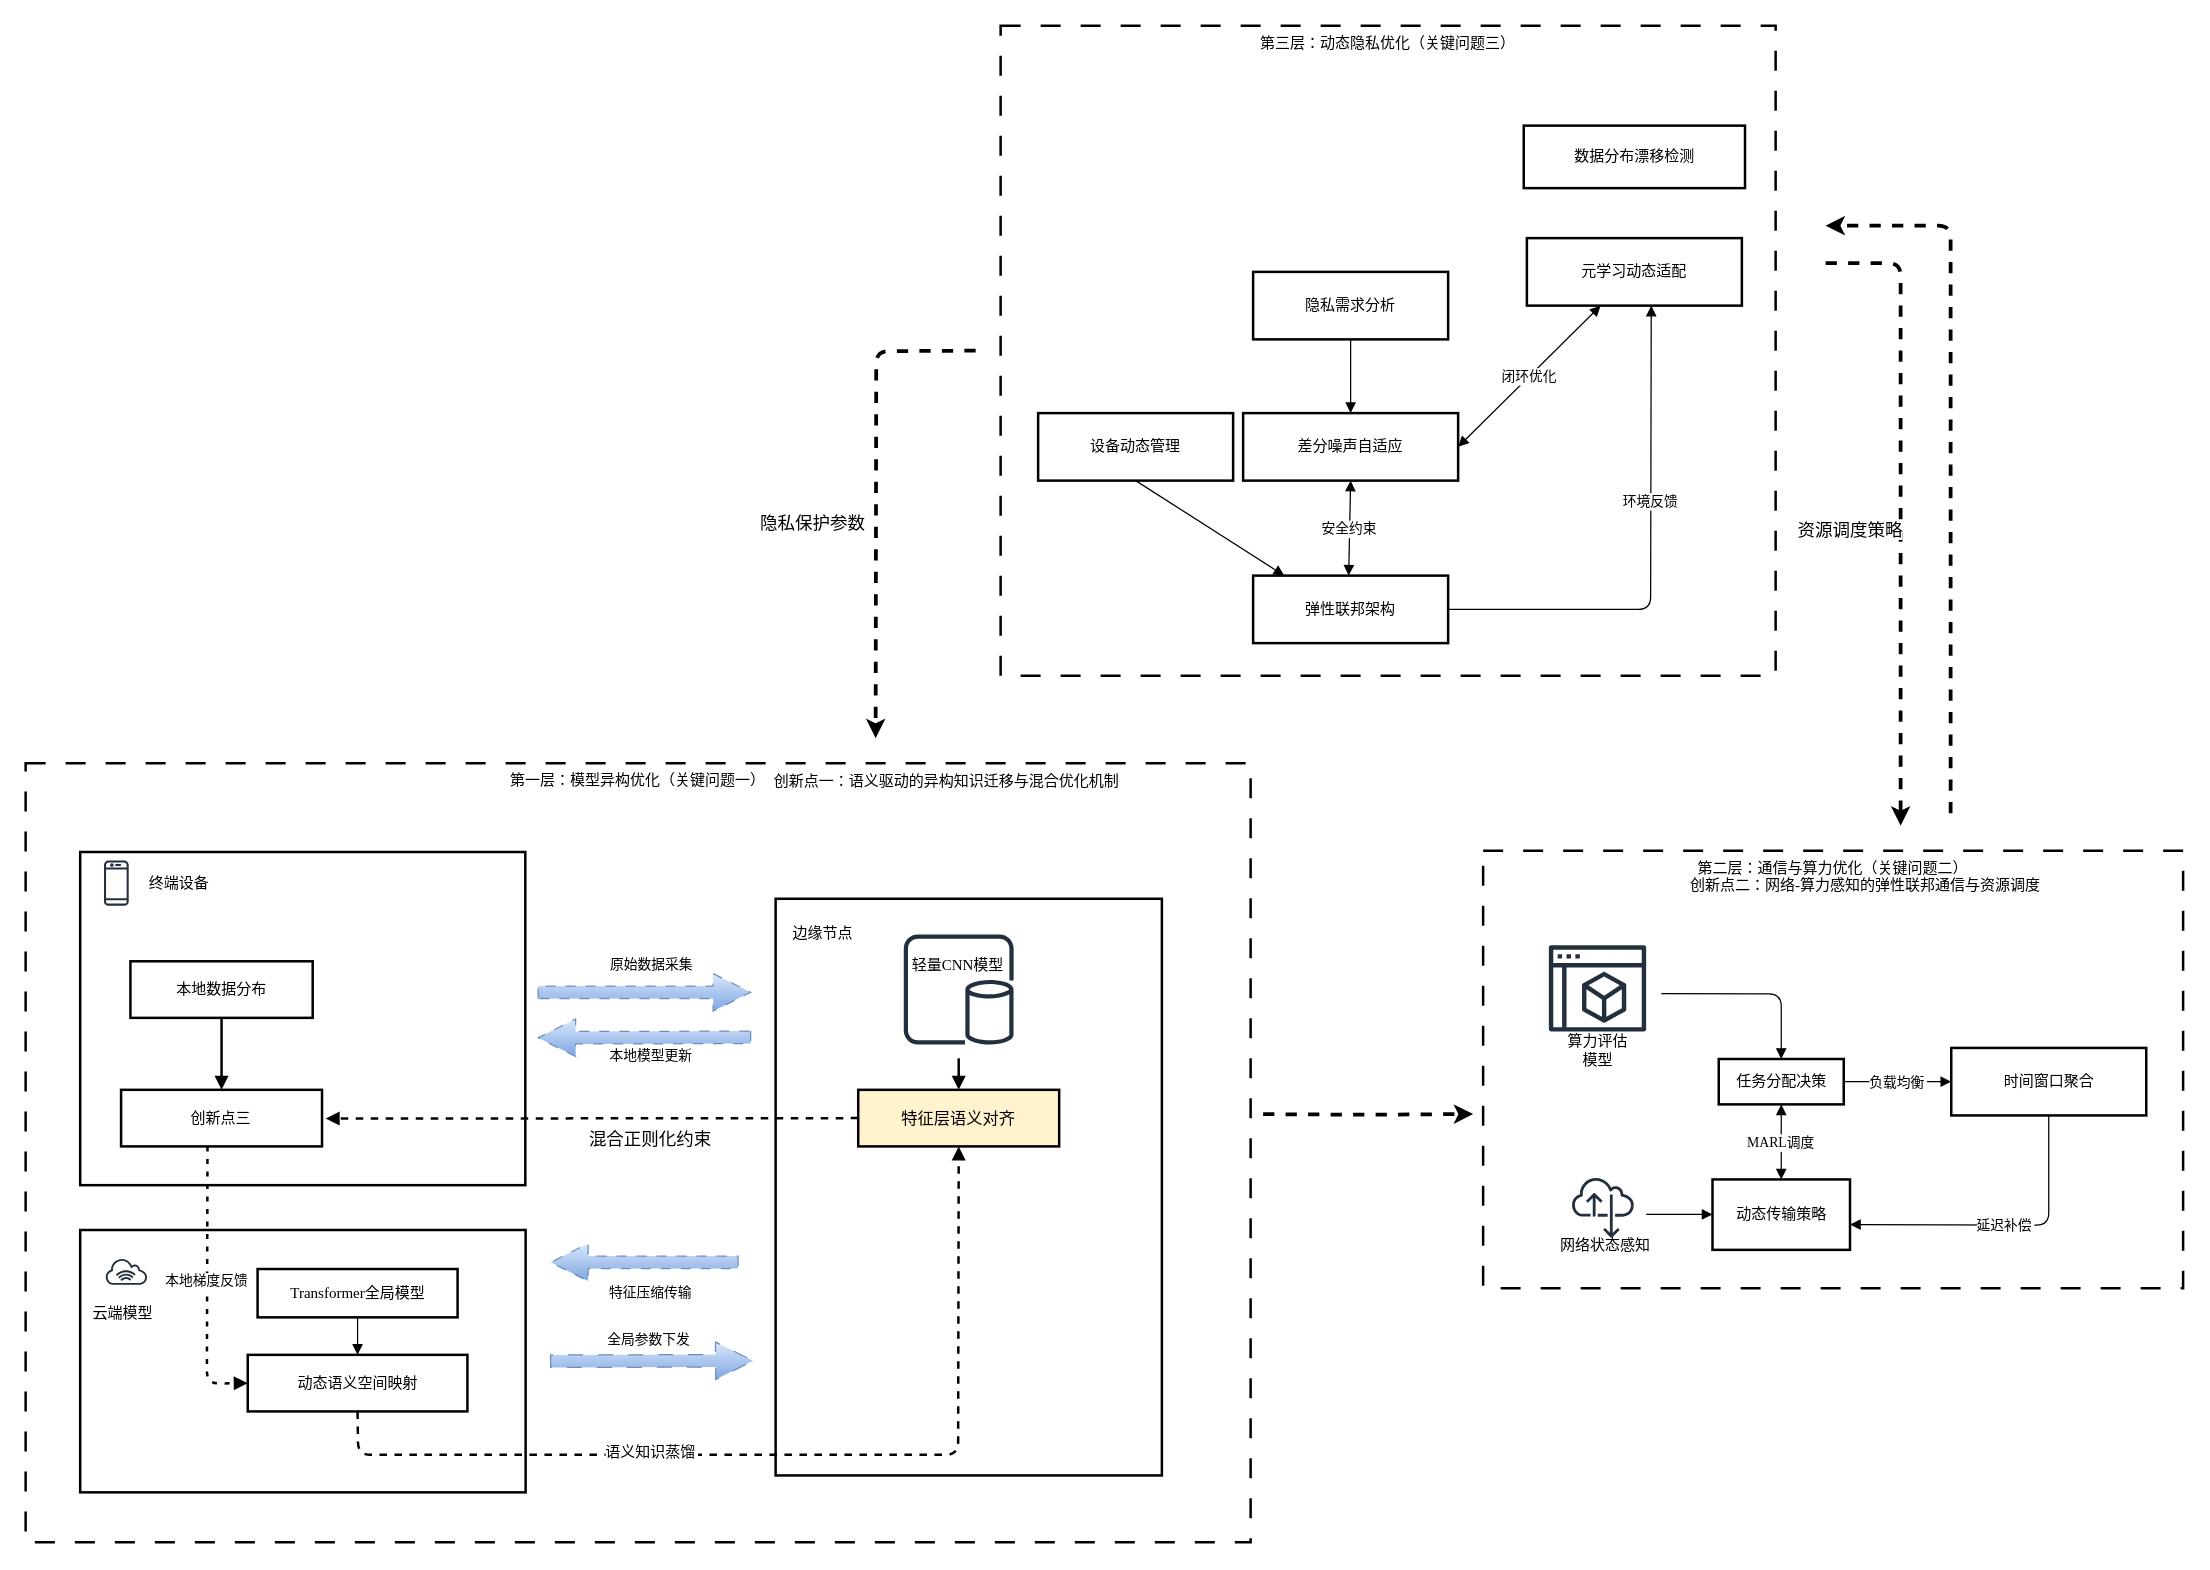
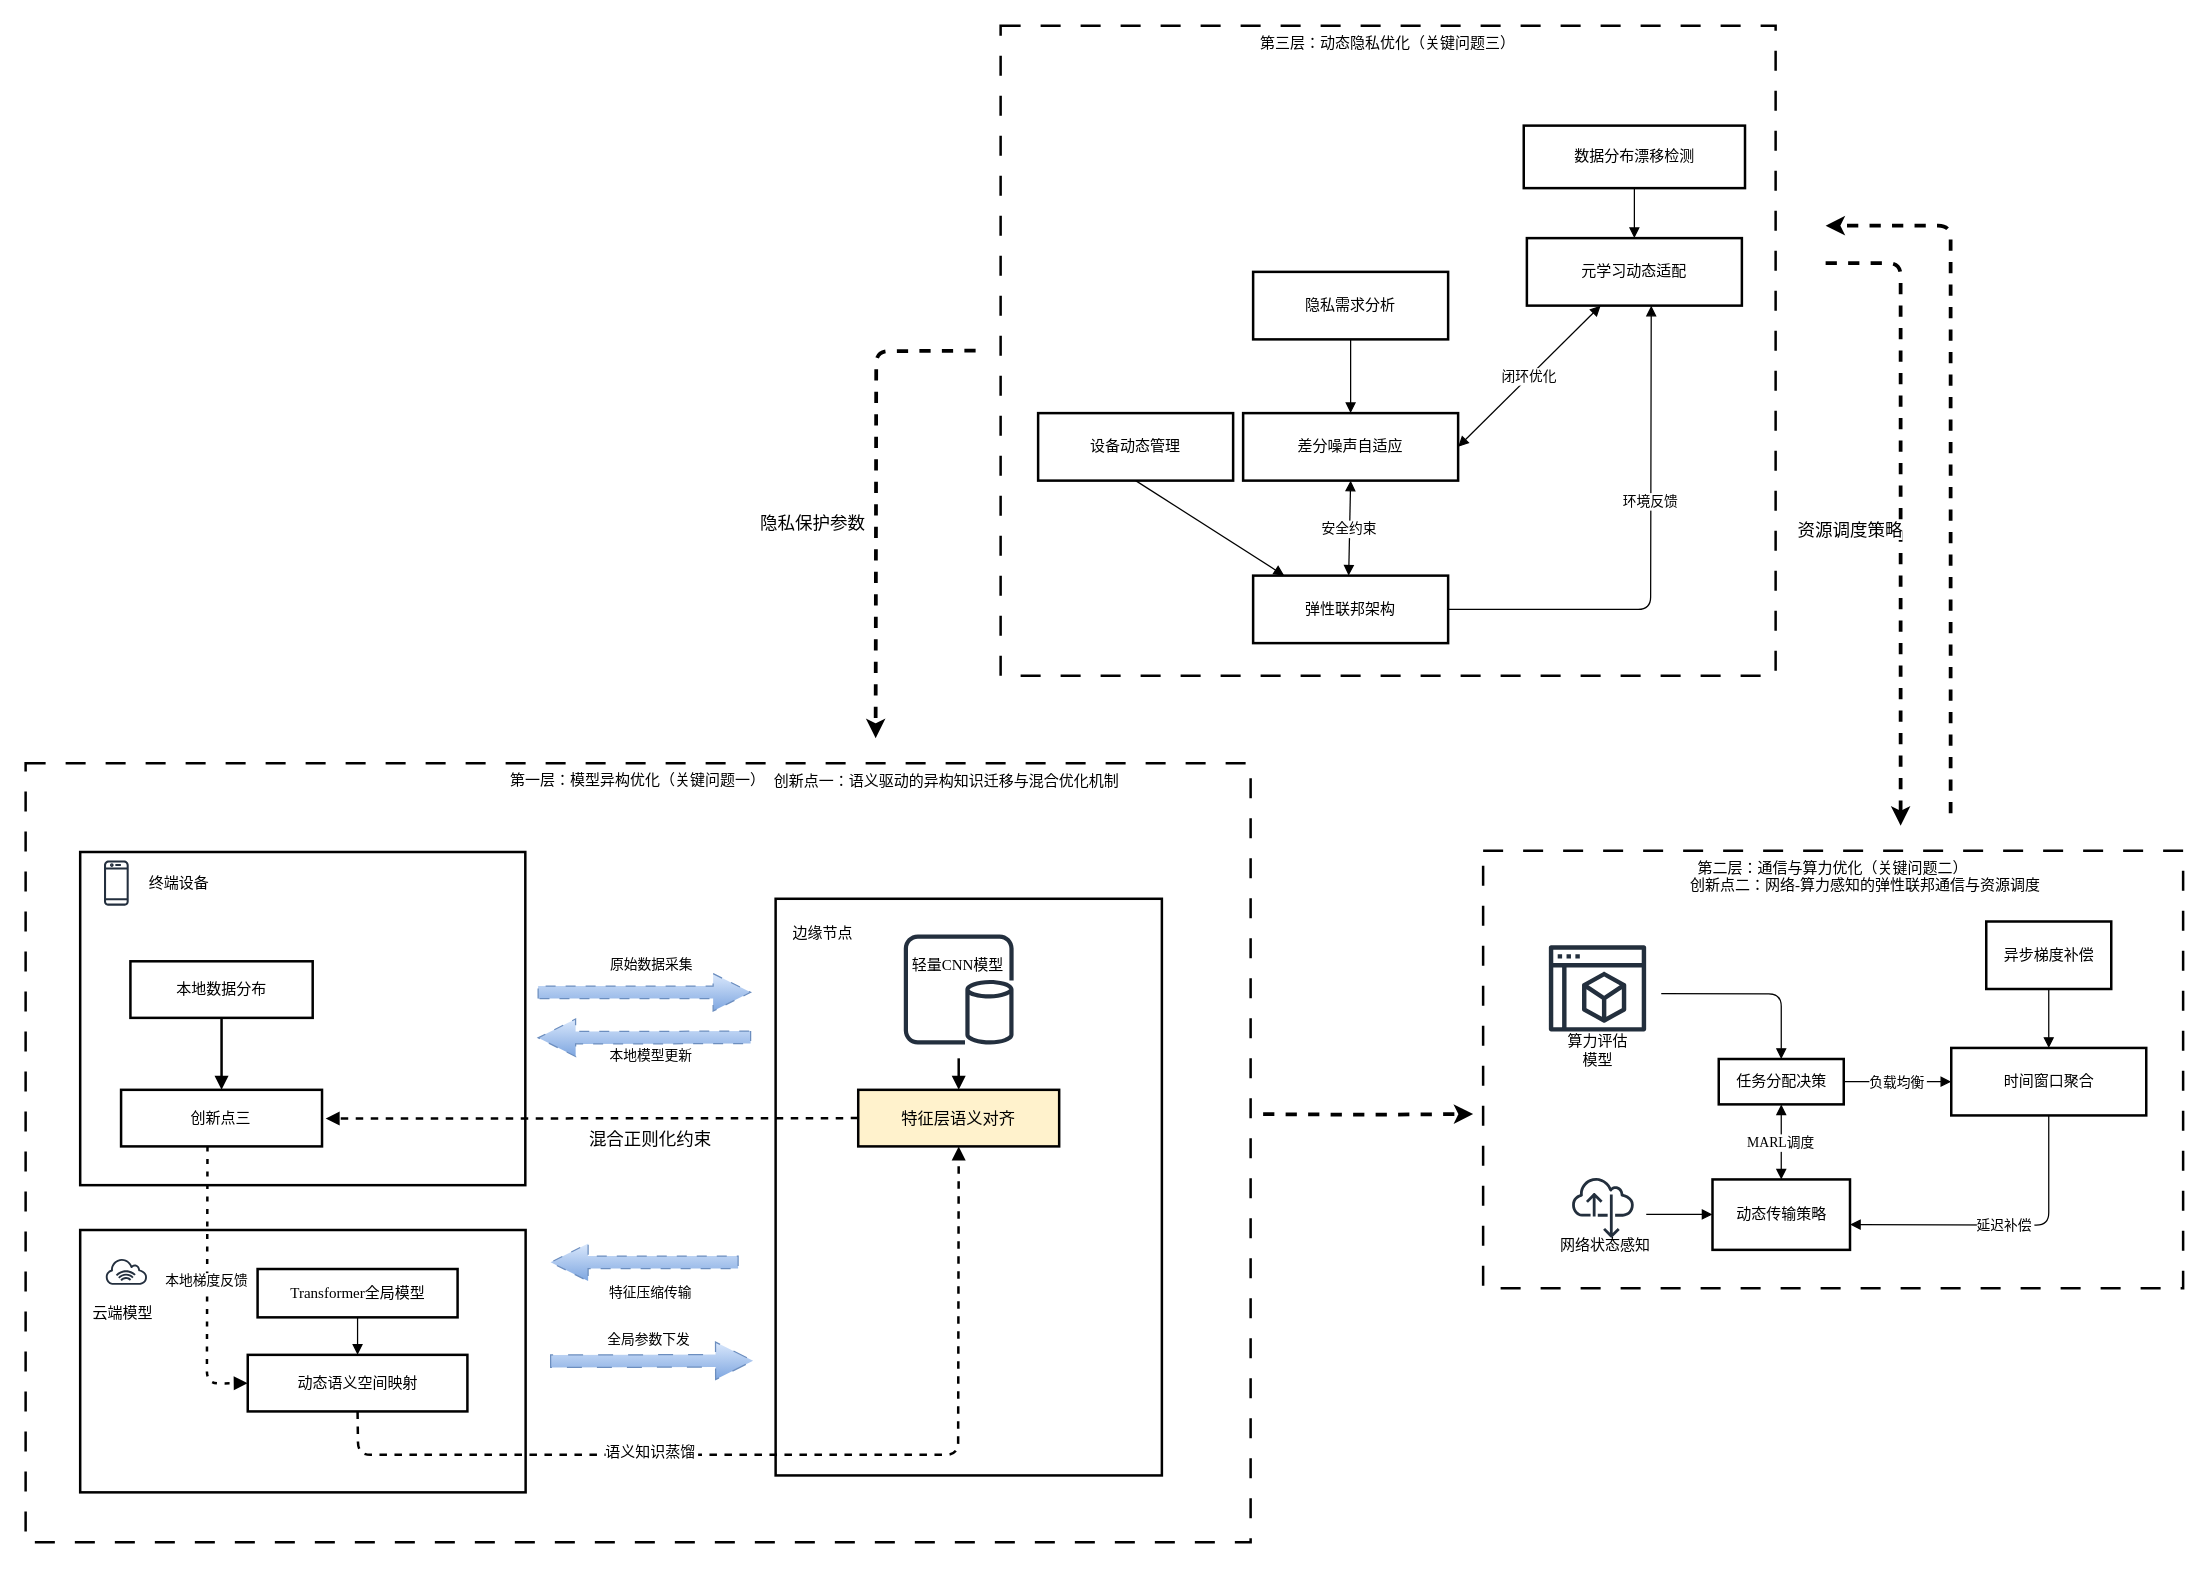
edge "数据分布漂移检测" -> "元学习动态适配": added
node "异步梯度补偿": added
edge "异步梯度补偿" -> "时间窗口聚合": added
